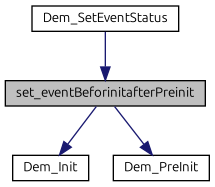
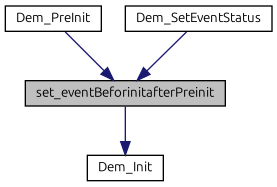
edge "set_eventBeforinitafterPreinit" -> "Dem_PreInit": reversed
